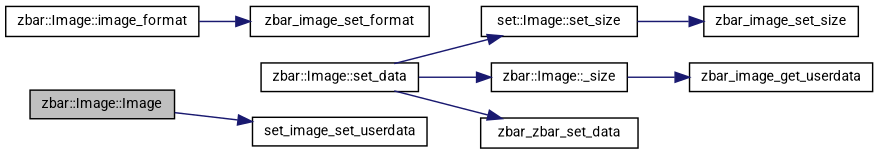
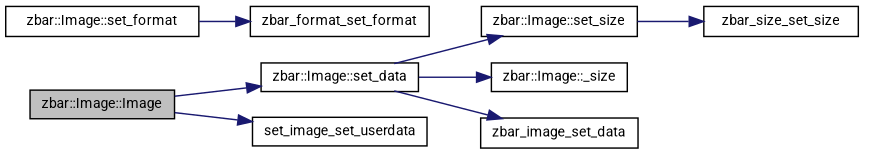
node "zbar::Image::image_format": label "zbar::Image::image_format" -> "zbar::Image::set_format"
node "zbar_image_set_format": label "zbar_image_set_format" -> "zbar_format_set_format"
node "set::Image::set_size": label "set::Image::set_size" -> "zbar::Image::set_size"
node "zbar_image_set_size": label "zbar_image_set_size" -> "zbar_size_set_size"
node "zbar_image_get_userdata": removed
edge "zbar::Image::Image" -> "zbar::Image::set_data": added
node "zbar_zbar_set_data": label "zbar_zbar_set_data" -> "zbar_image_set_data"
